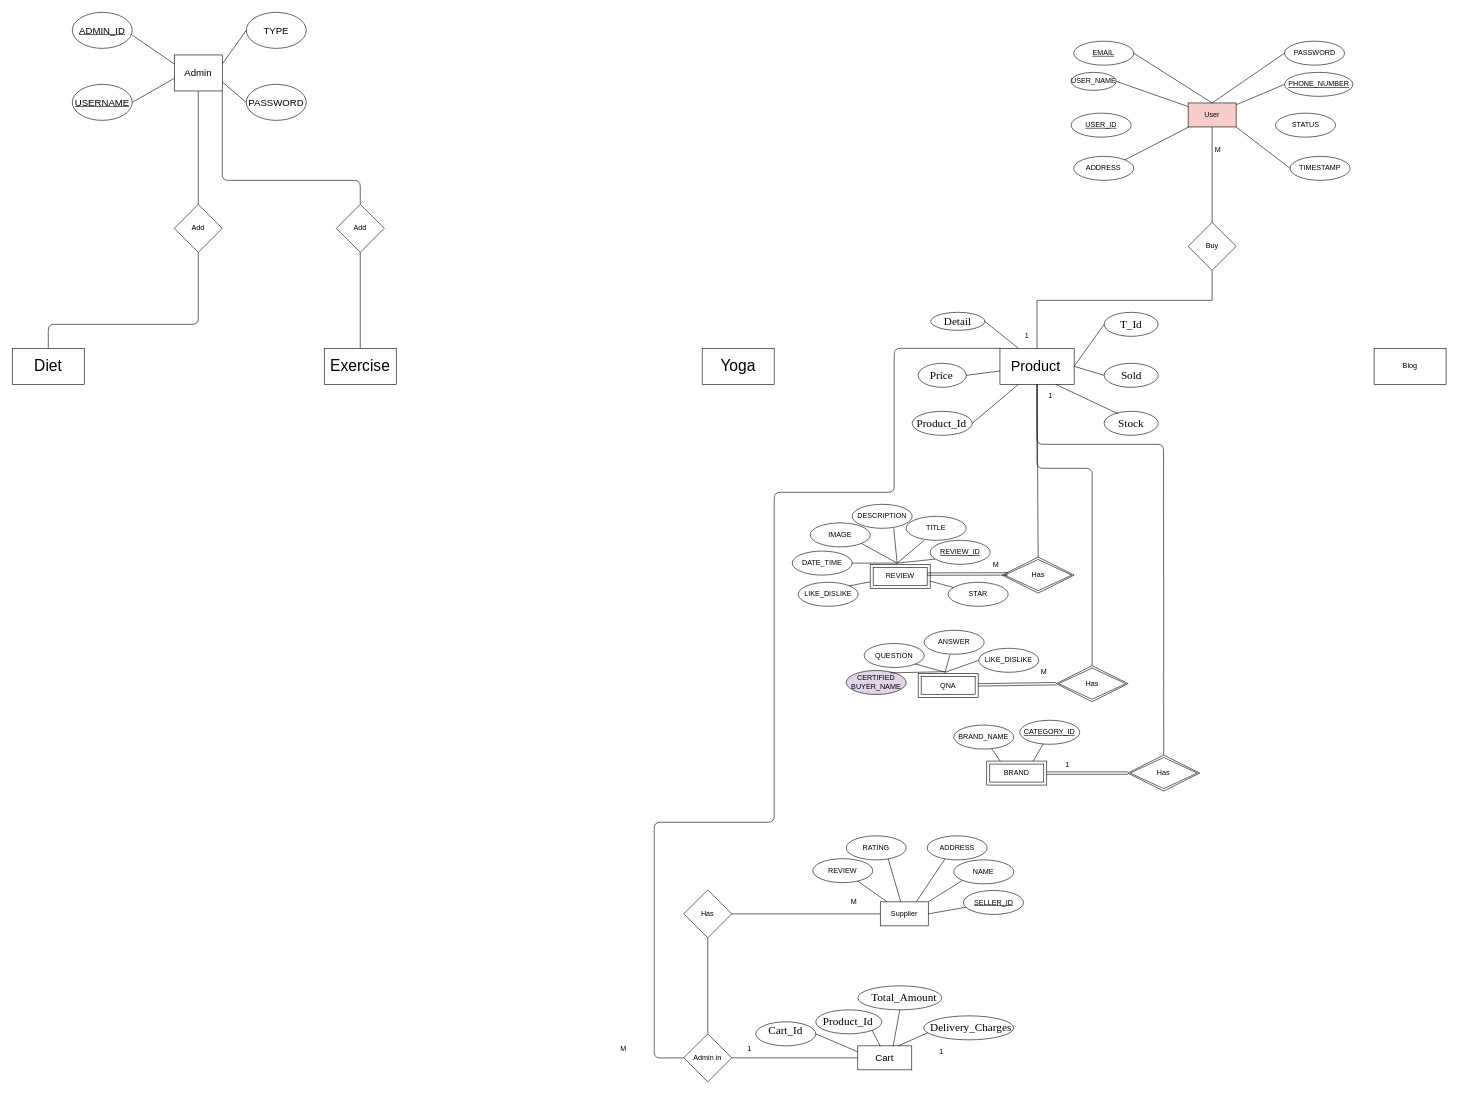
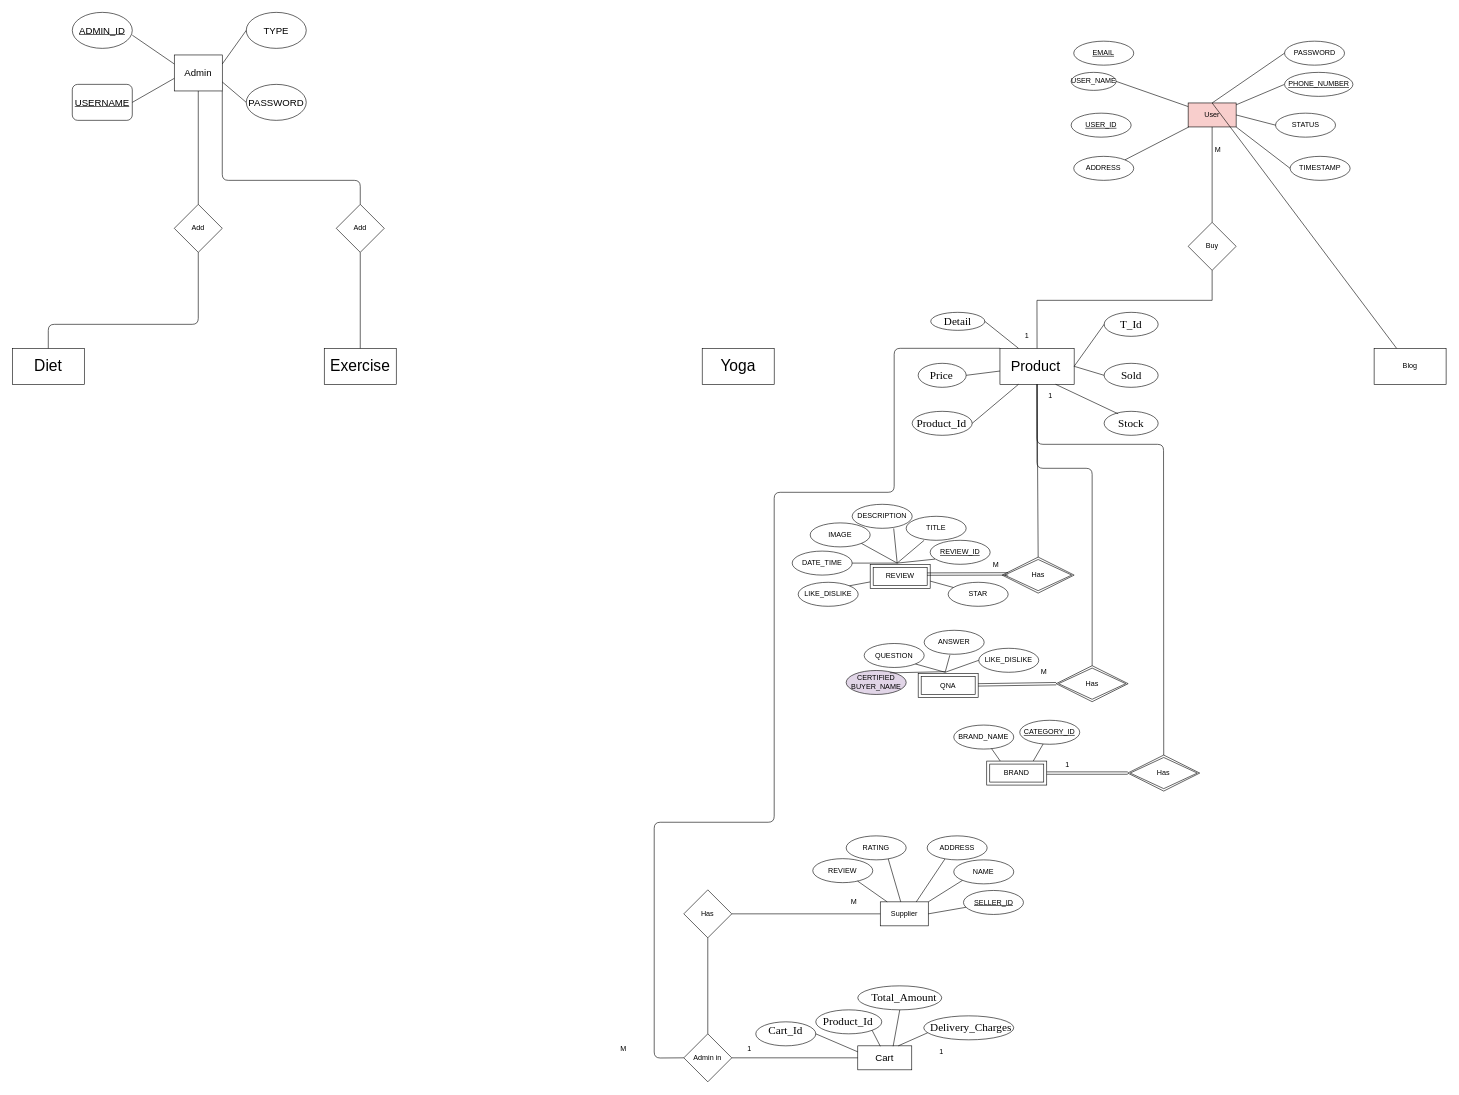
edge "EMAIL" -- "User": now "Blog" -- "User"
node "USERNAME": shape ellipse -> rounded rectangle
edge "User" -- "STATUS": added
